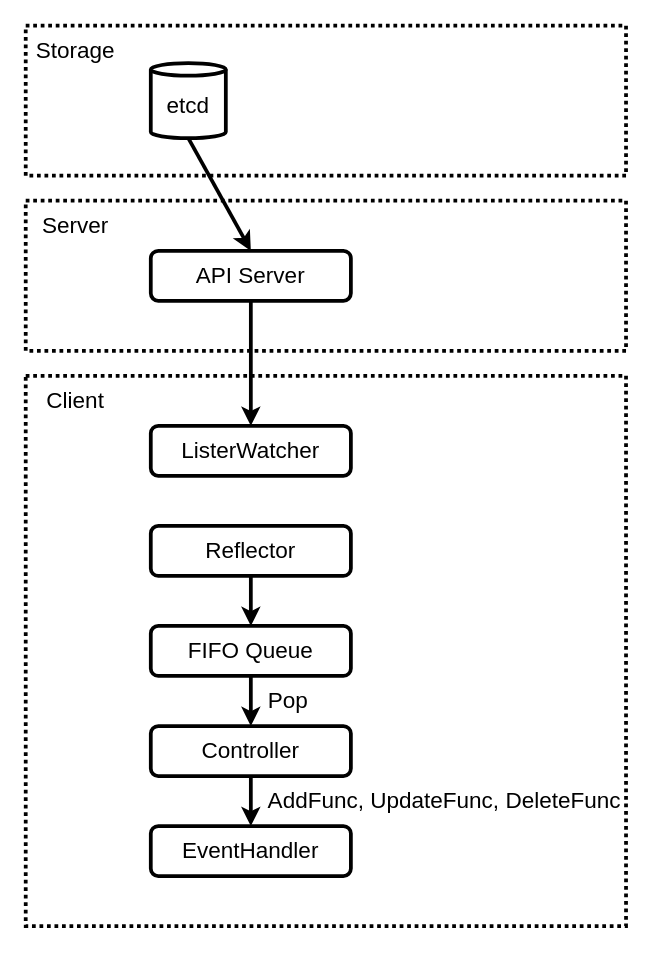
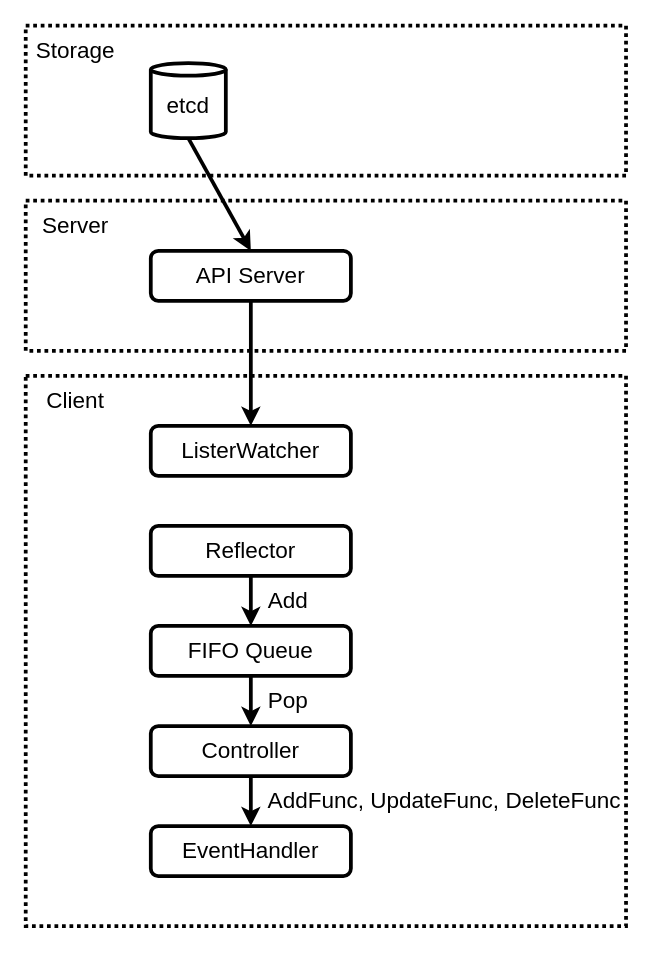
node "Add": added
